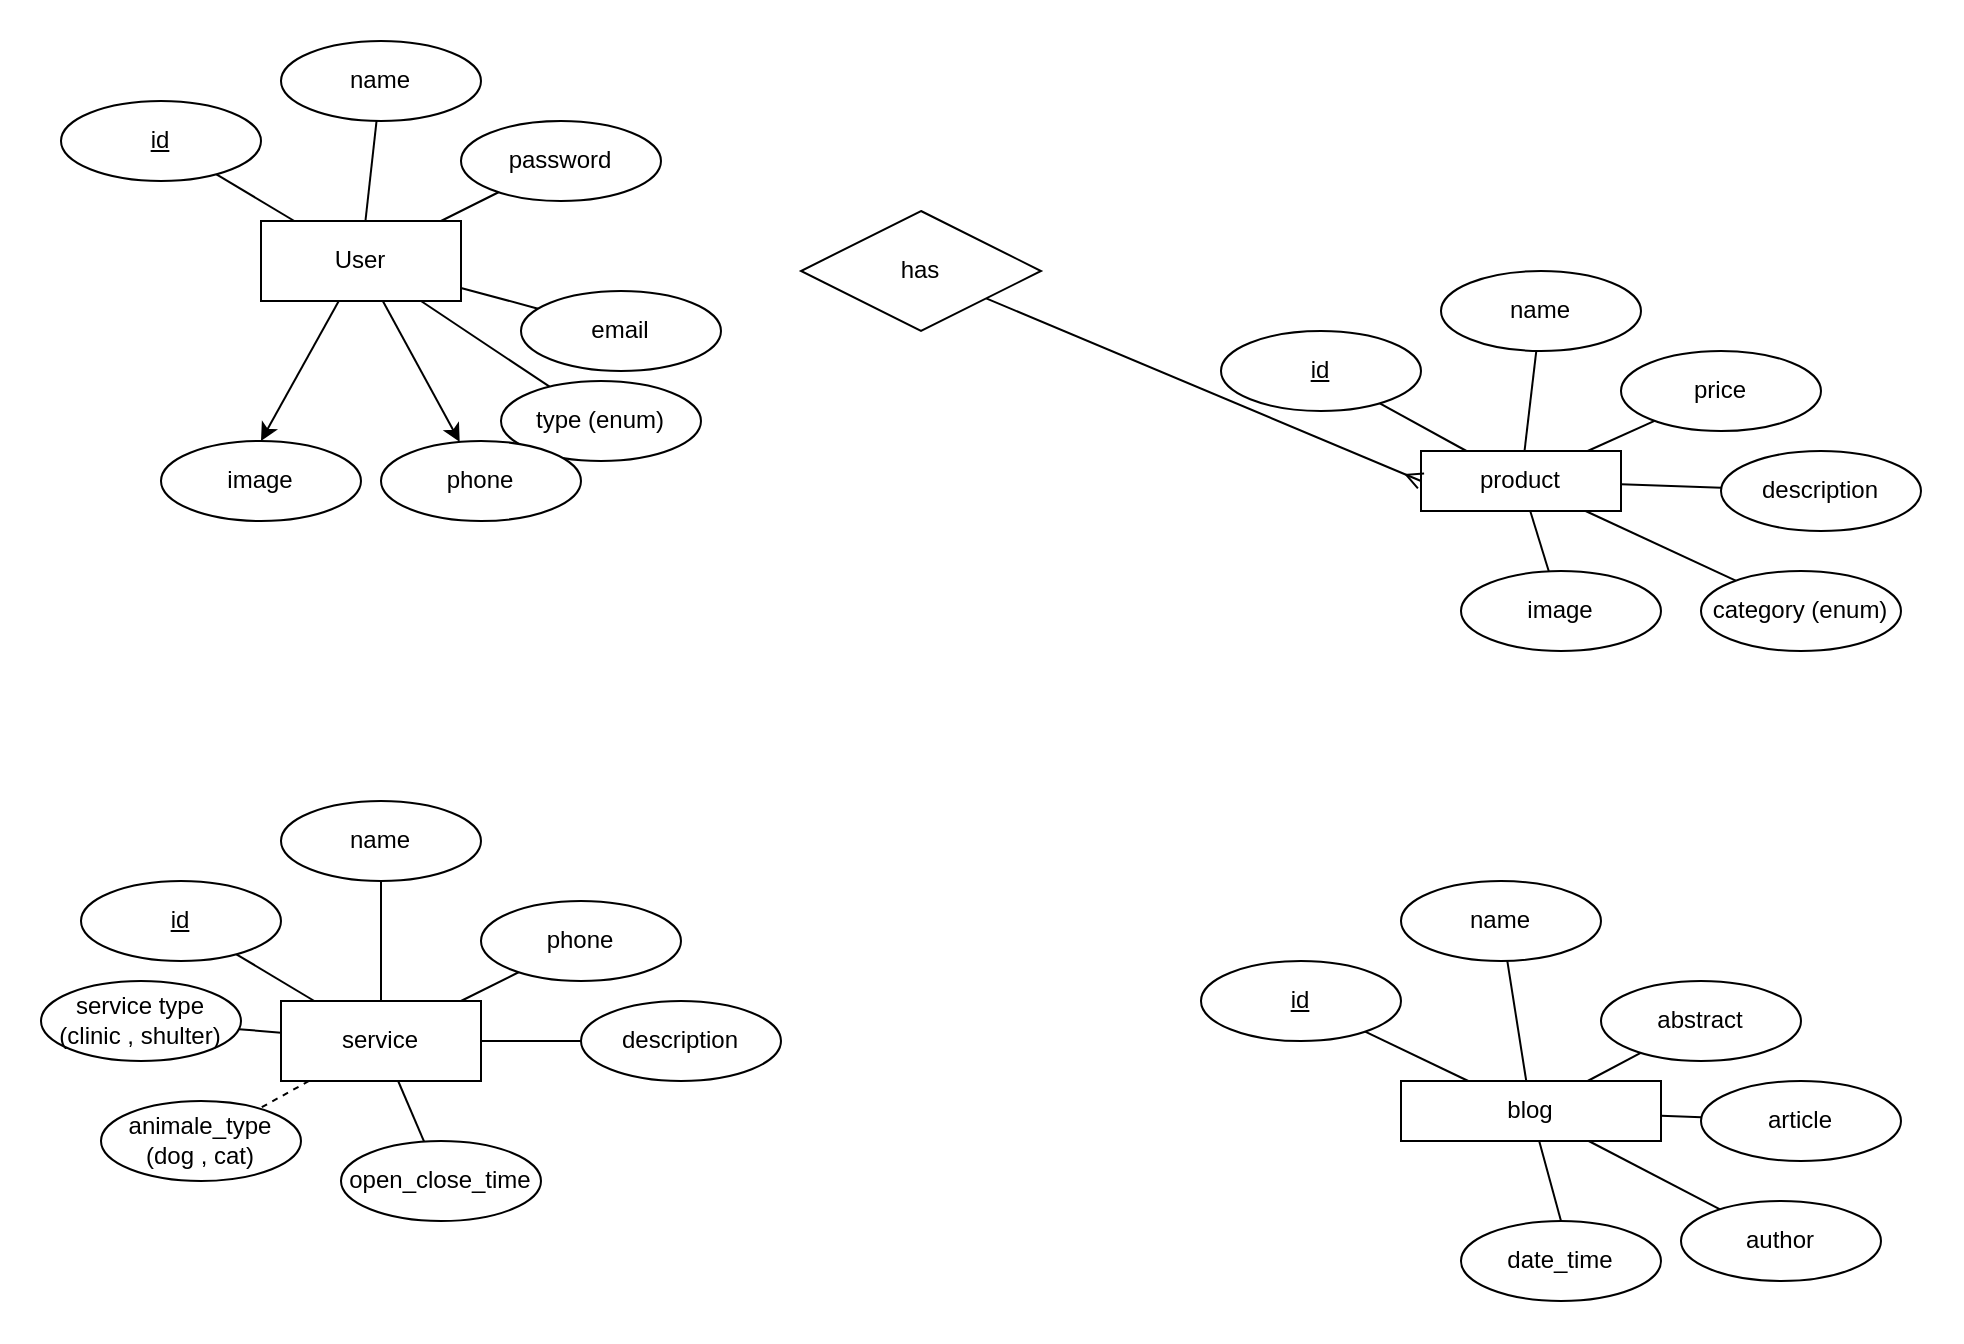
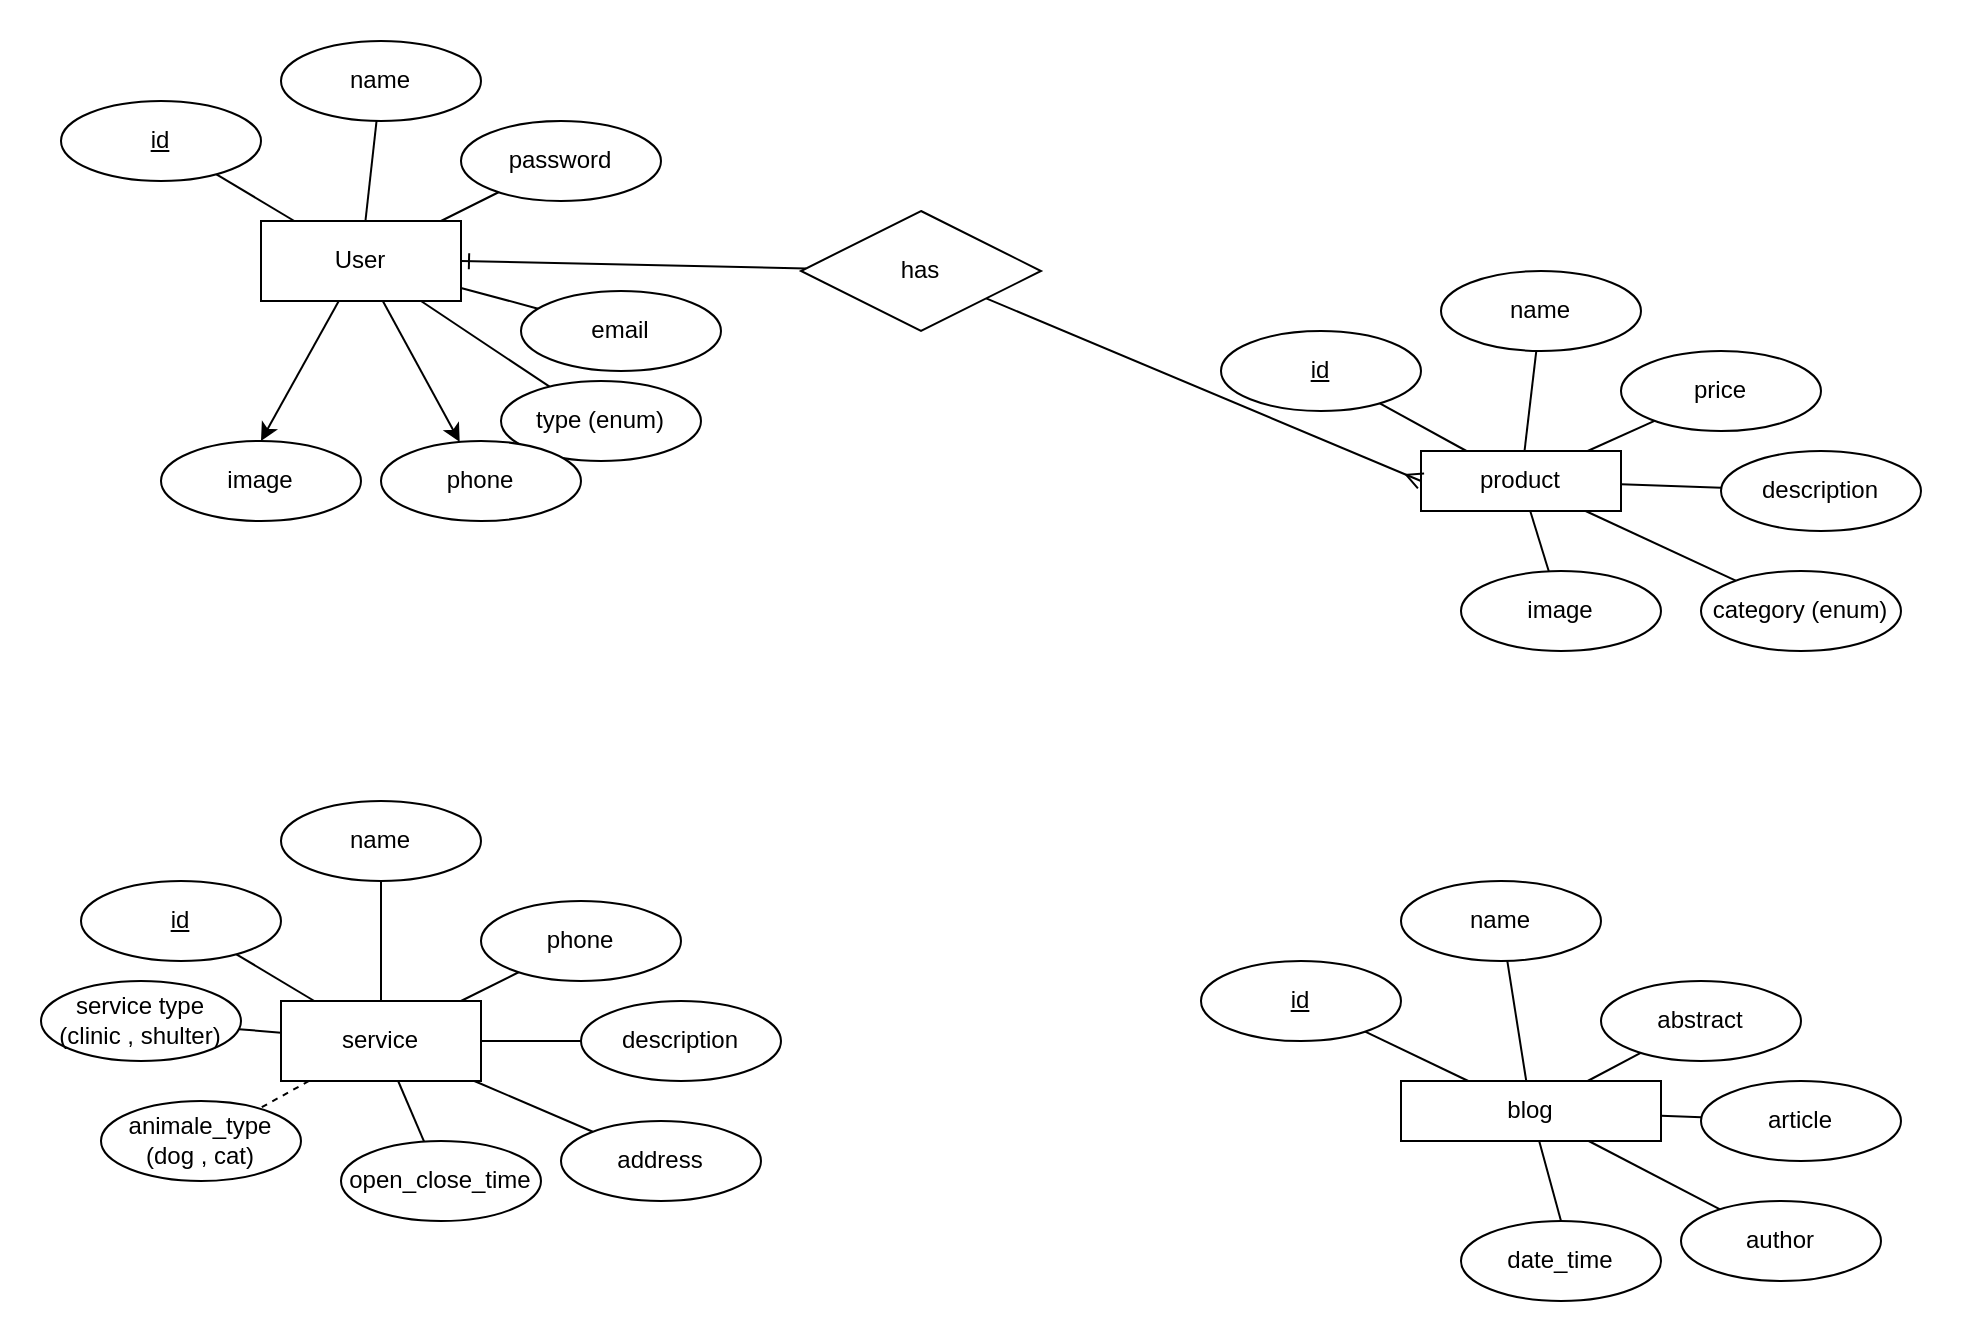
edge "has" -> "User": added
edge "service" -- "address": added
node "address": added
